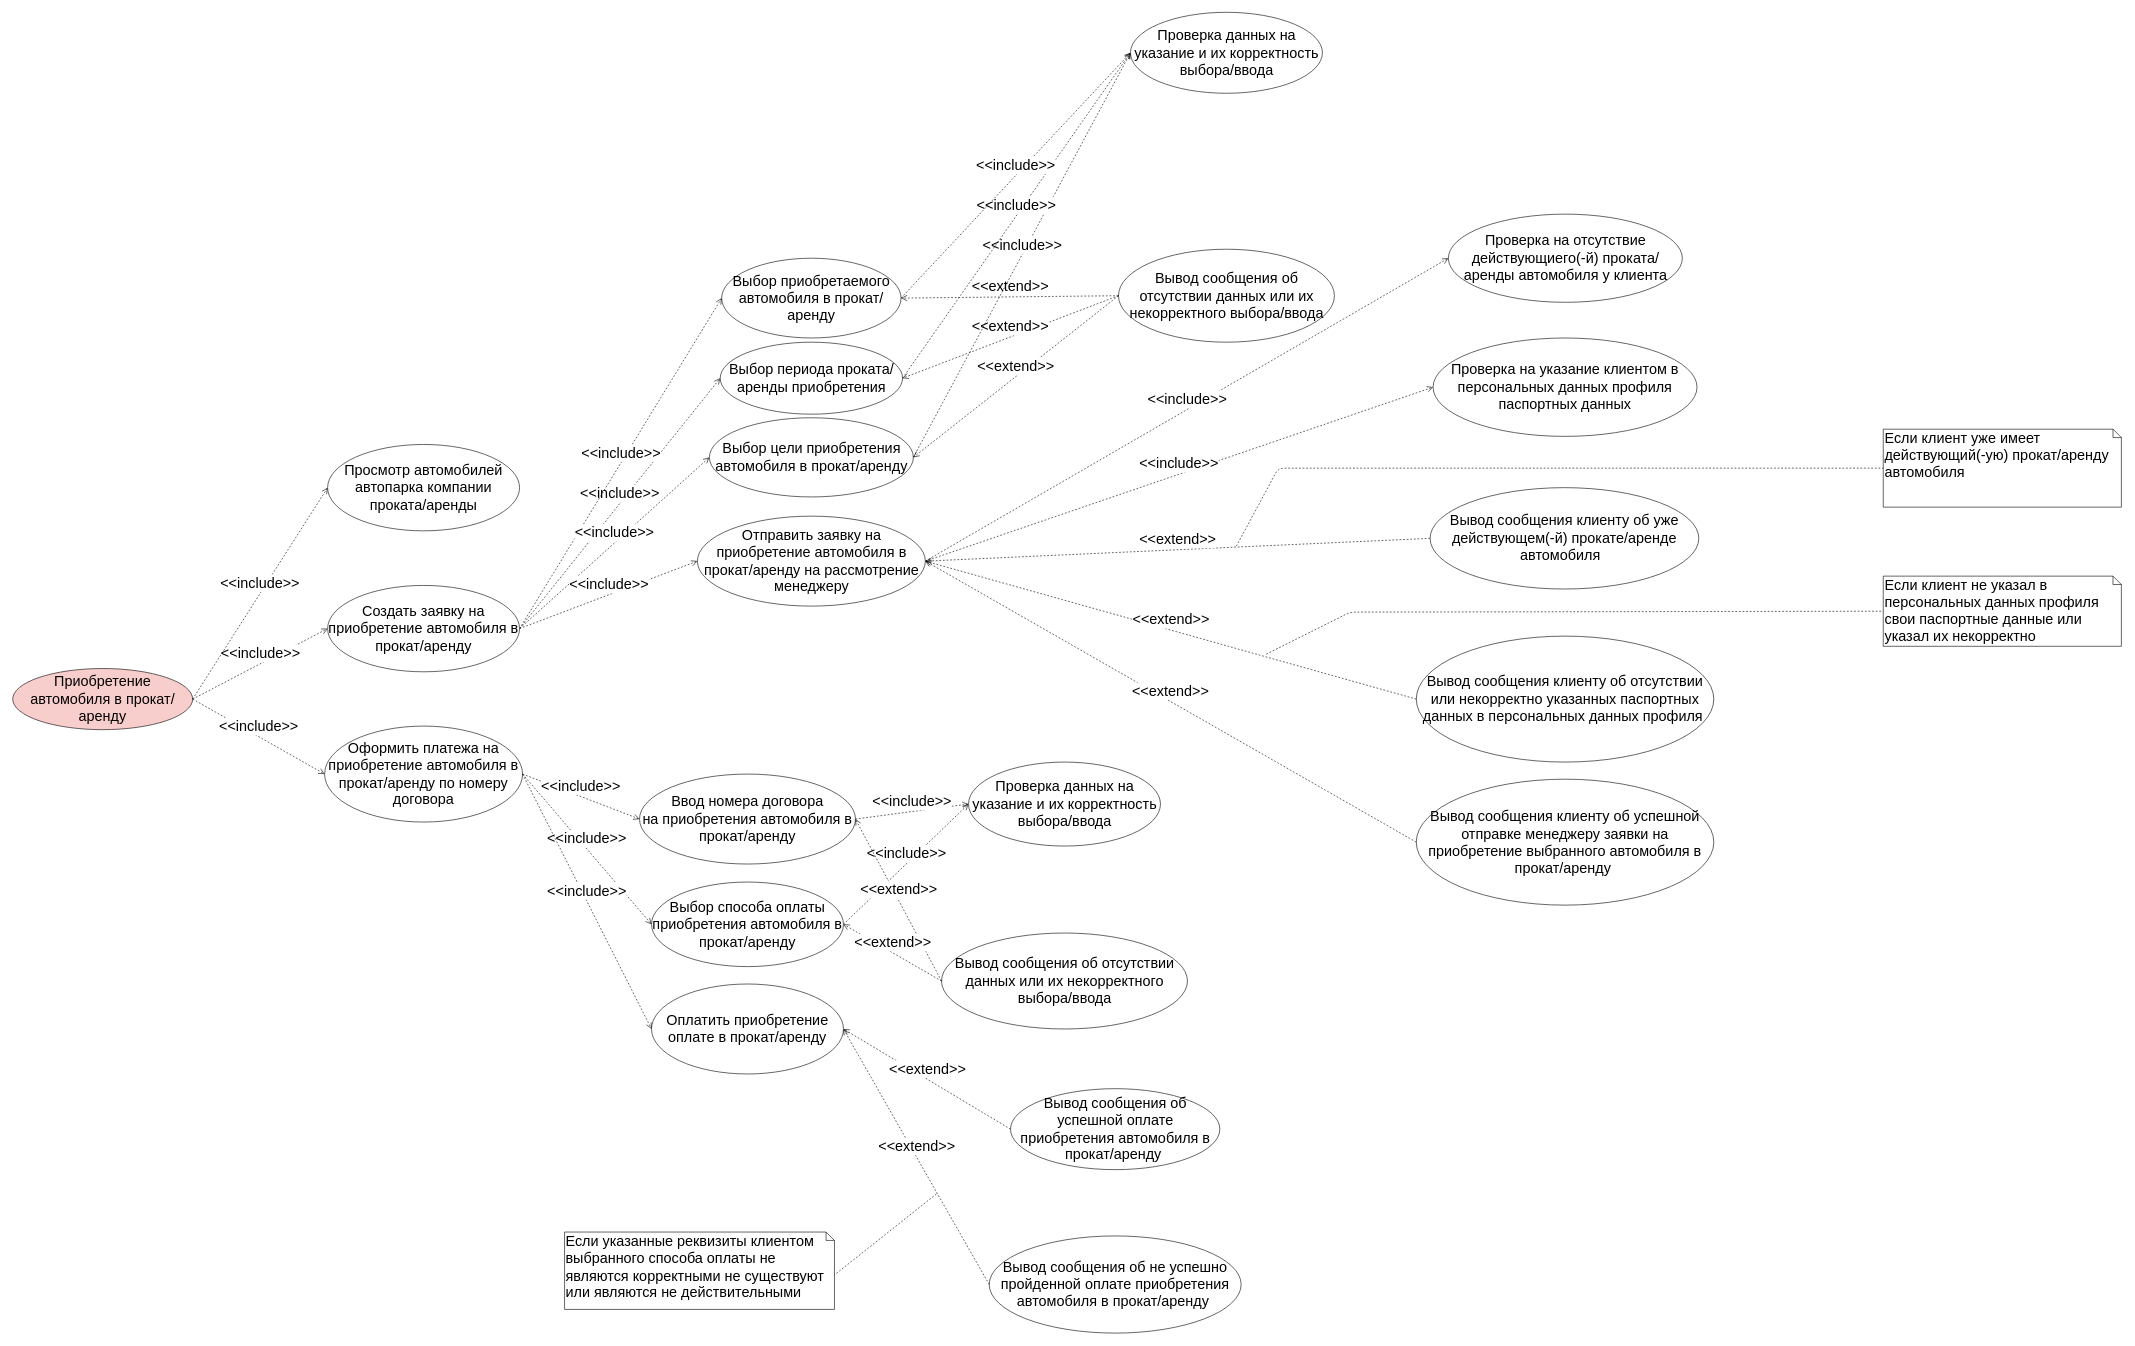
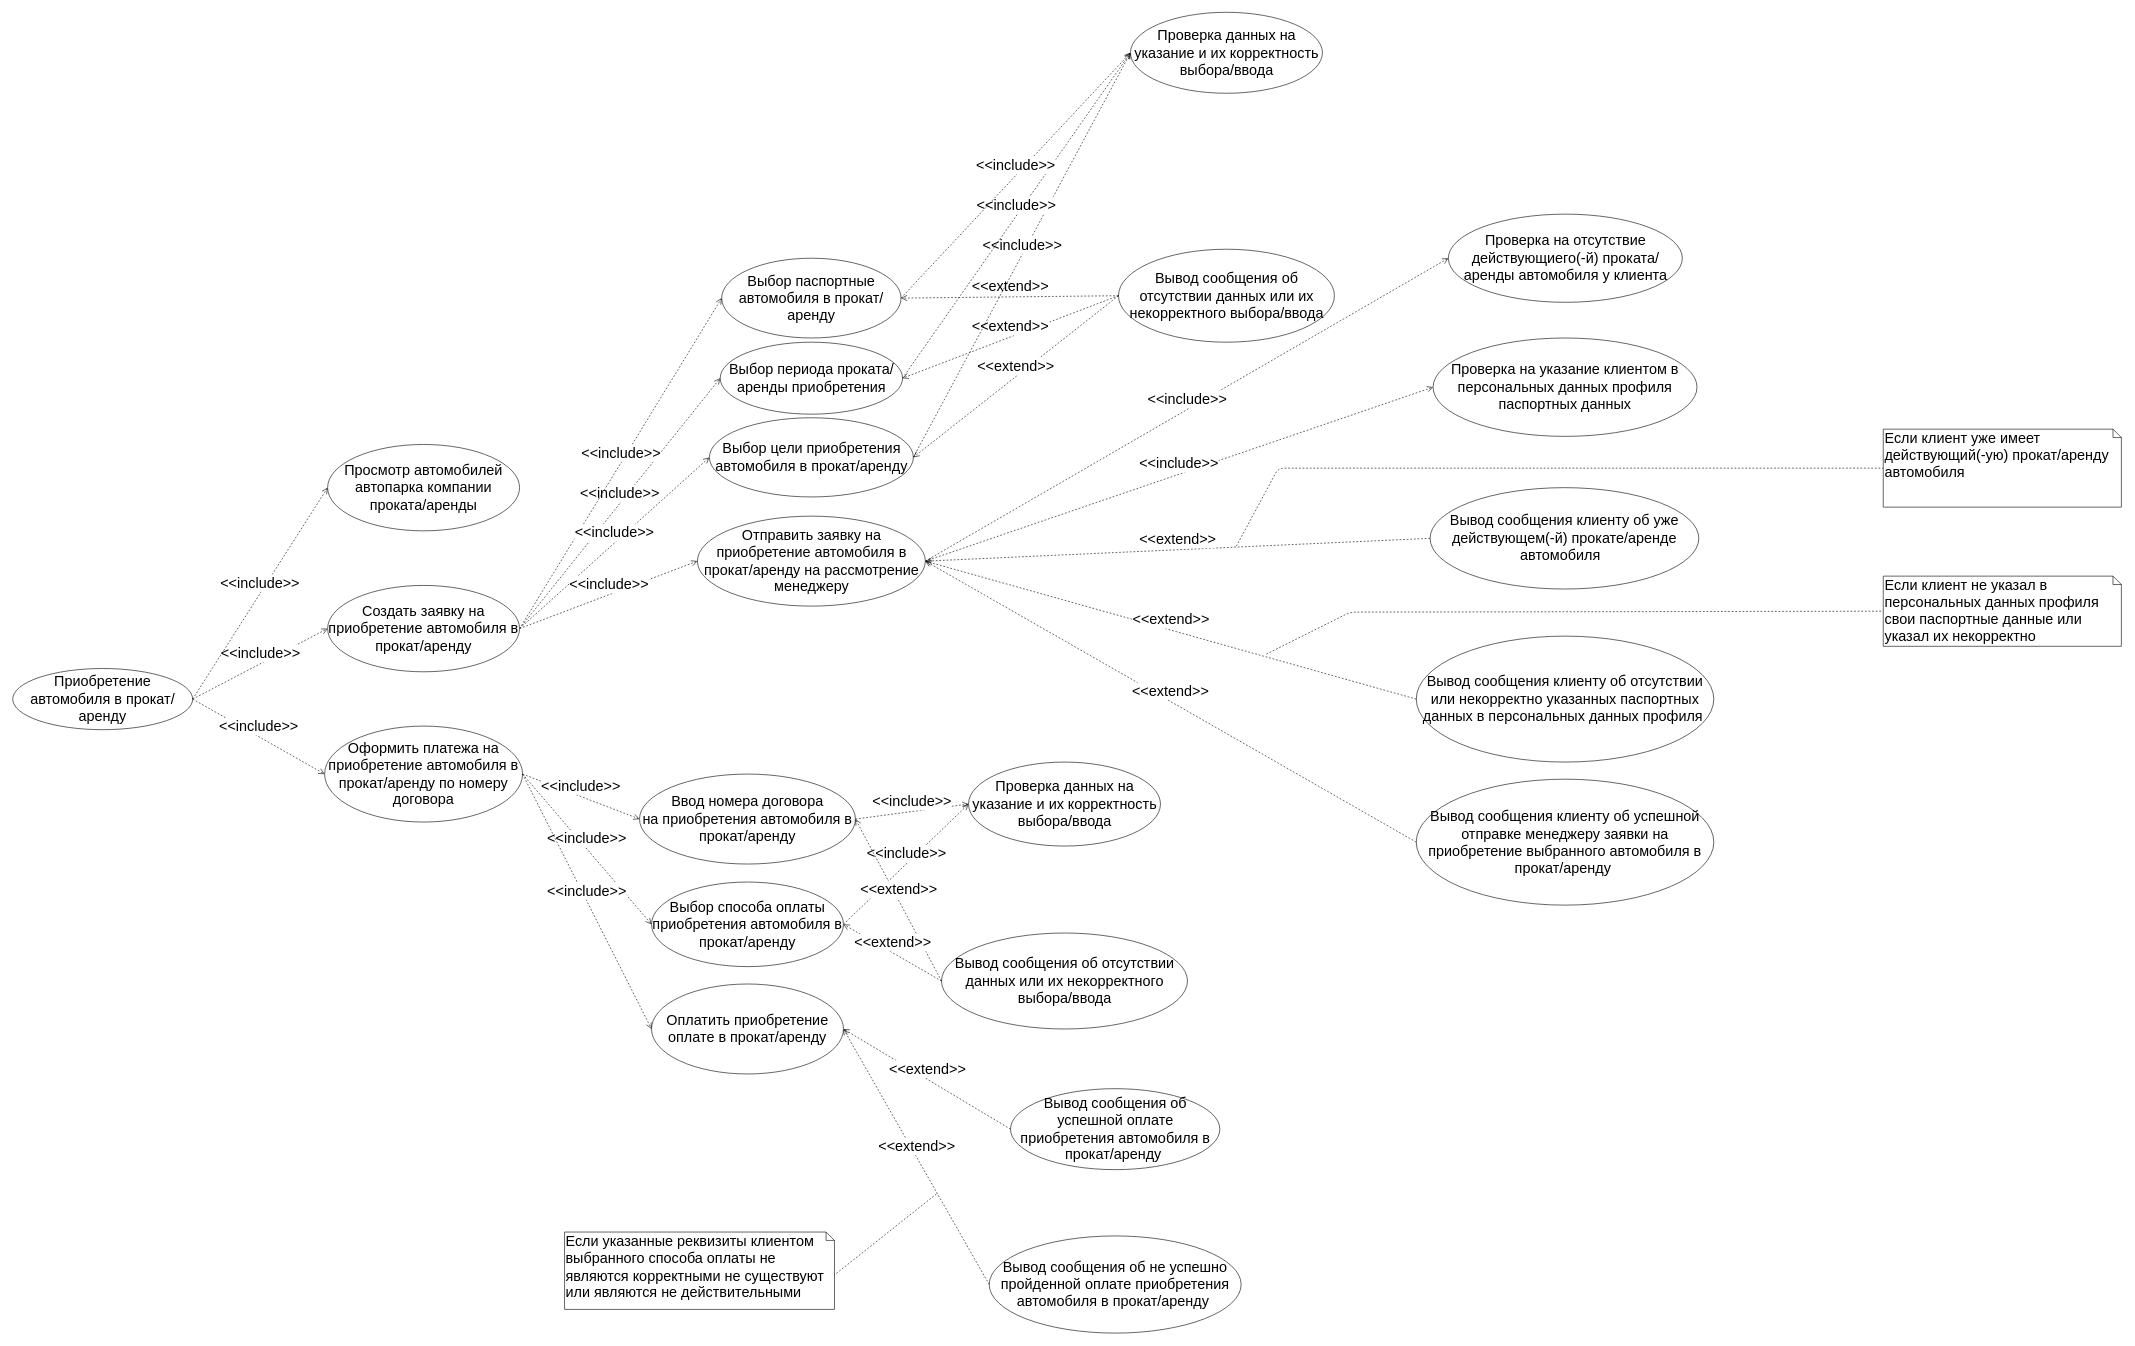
node "Выбор приобретаемого автомобиля в прокат/аренду": label "Выбор приобретаемого автомобиля в прокат/аренду" -> "Выбор паспортные автомобиля в прокат/аренду"
node "Приобретение автомобиля в прокат/аренду": fillcolor #f8cecc -> #ffffff
